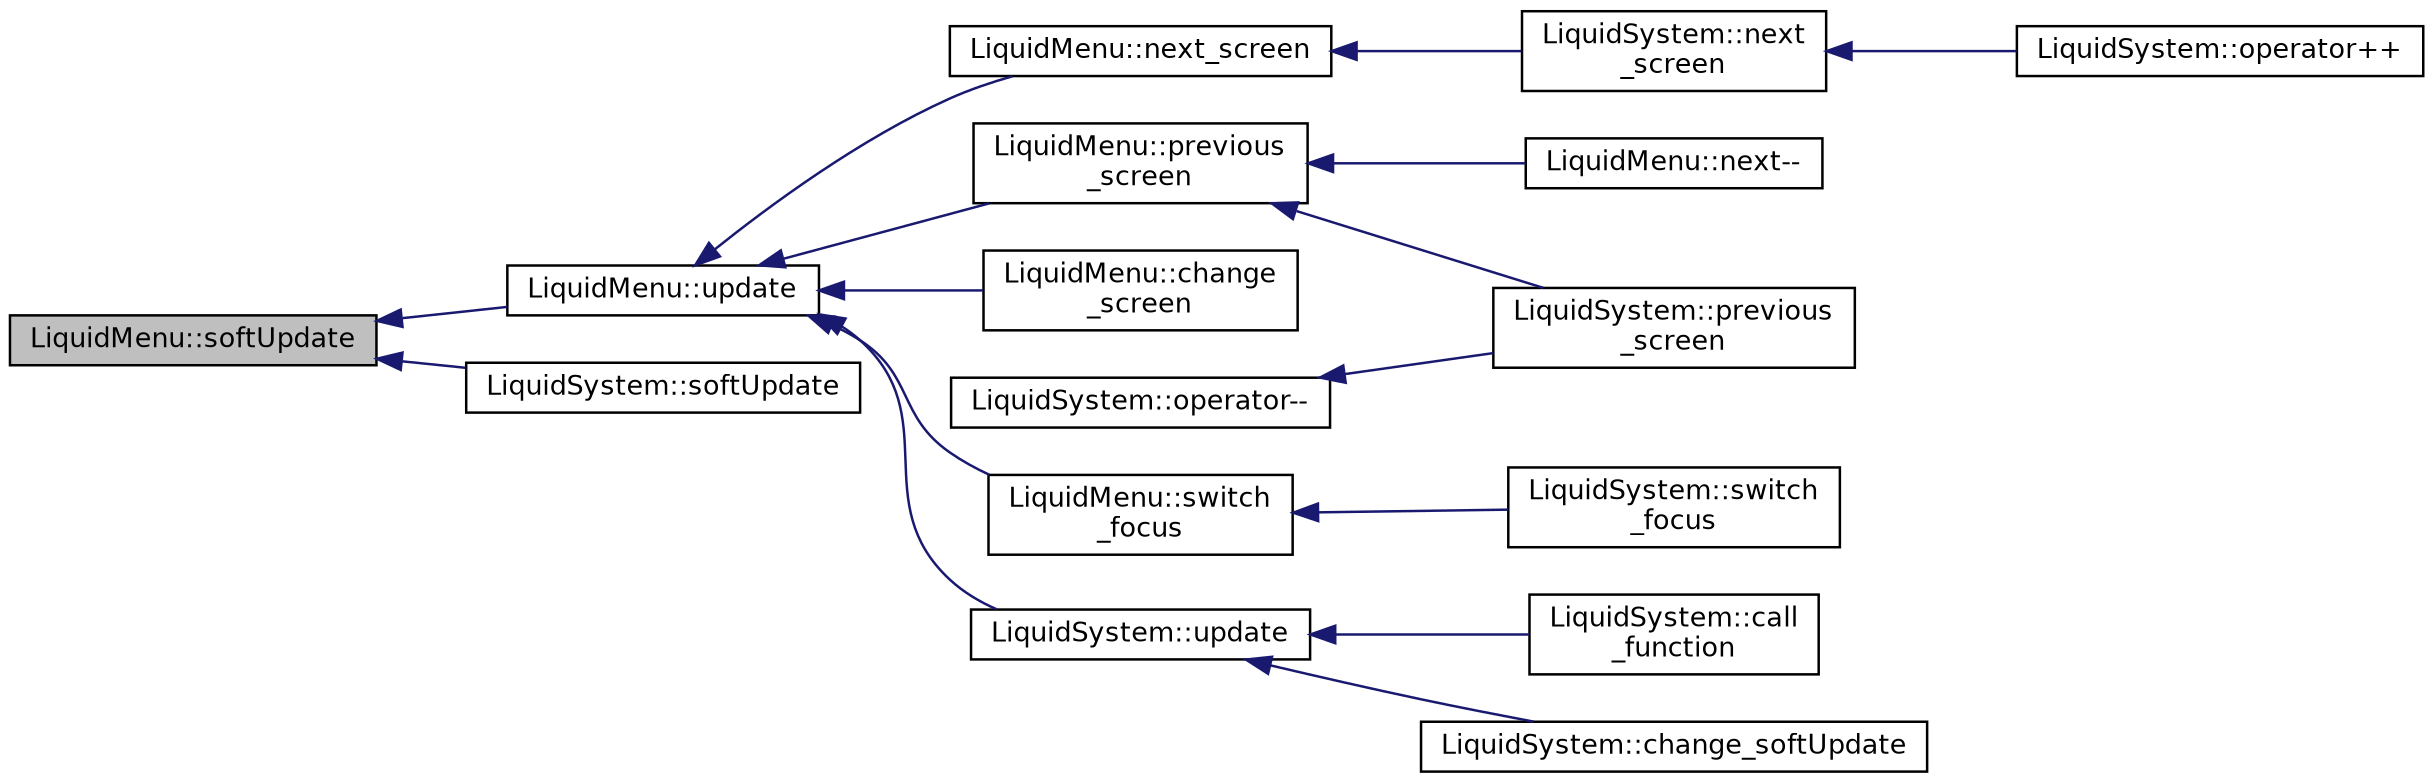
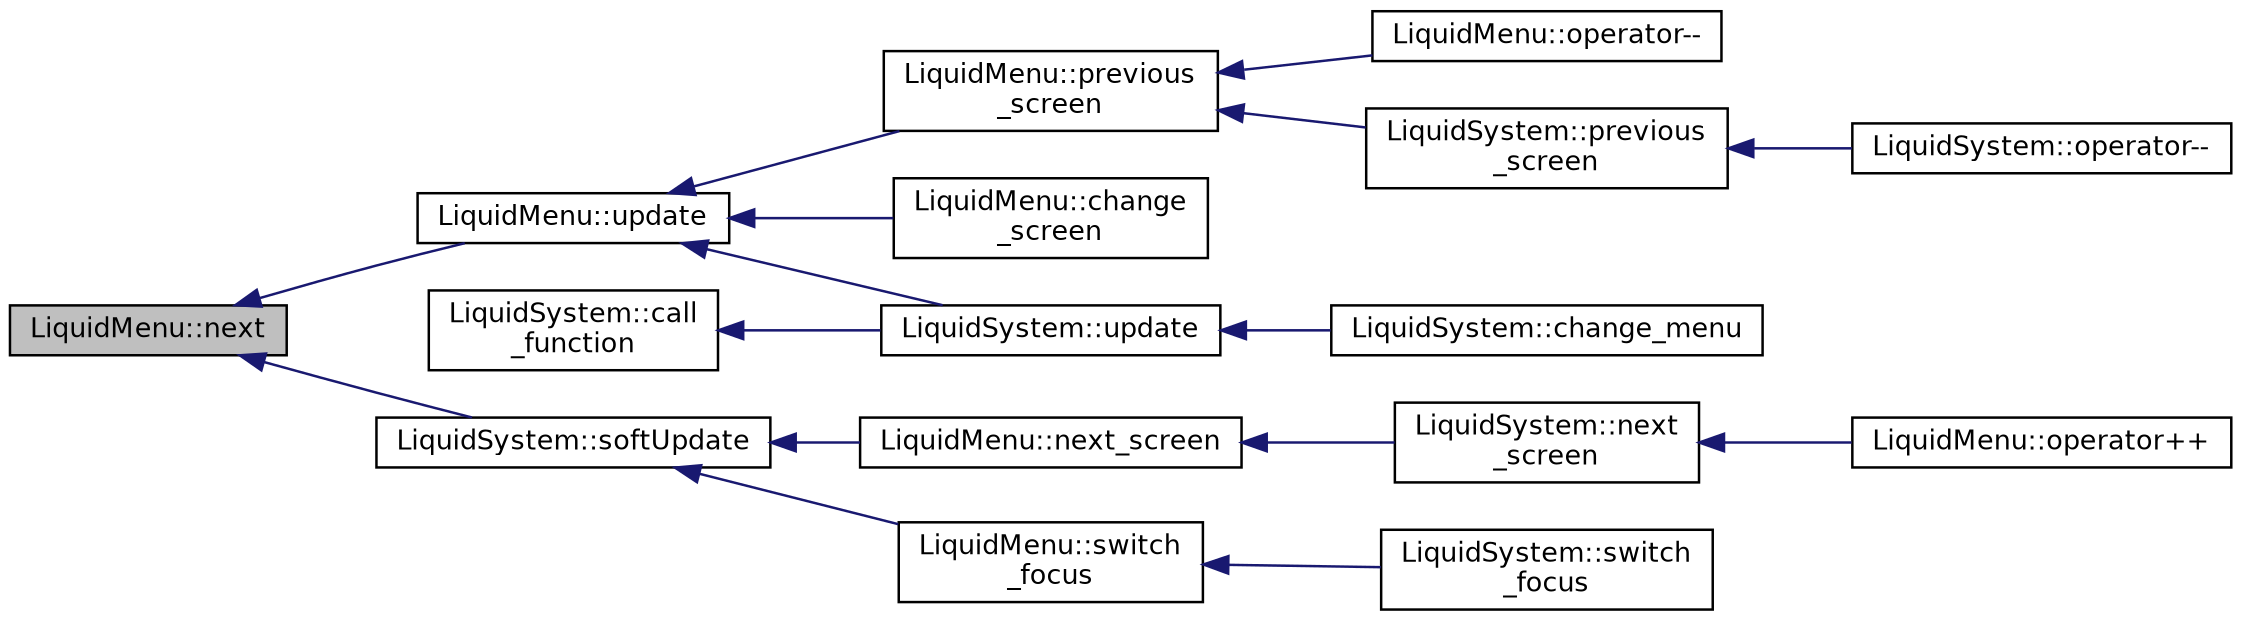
node "LiquidSystem::operator++": label "LiquidSystem::operator++" -> "LiquidMenu::operator++"
edge "LiquidMenu::next_screen" -> "LiquidMenu::update": now "LiquidMenu::next_screen" -> "LiquidSystem::softUpdate"
node "LiquidMenu::next--": label "LiquidMenu::next--" -> "LiquidMenu::operator--"
node "LiquidMenu::softUpdate": label "LiquidMenu::softUpdate" -> "LiquidMenu::next"
edge "LiquidSystem::previous _screen" -> "LiquidSystem::operator--": reversed
edge "LiquidMenu::switch _focus" -> "LiquidMenu::update": now "LiquidMenu::switch _focus" -> "LiquidSystem::softUpdate"
edge "LiquidSystem::call _function" -> "LiquidSystem::update": reversed
node "LiquidSystem::change_softUpdate": label "LiquidSystem::change_softUpdate" -> "LiquidSystem::change_menu"
